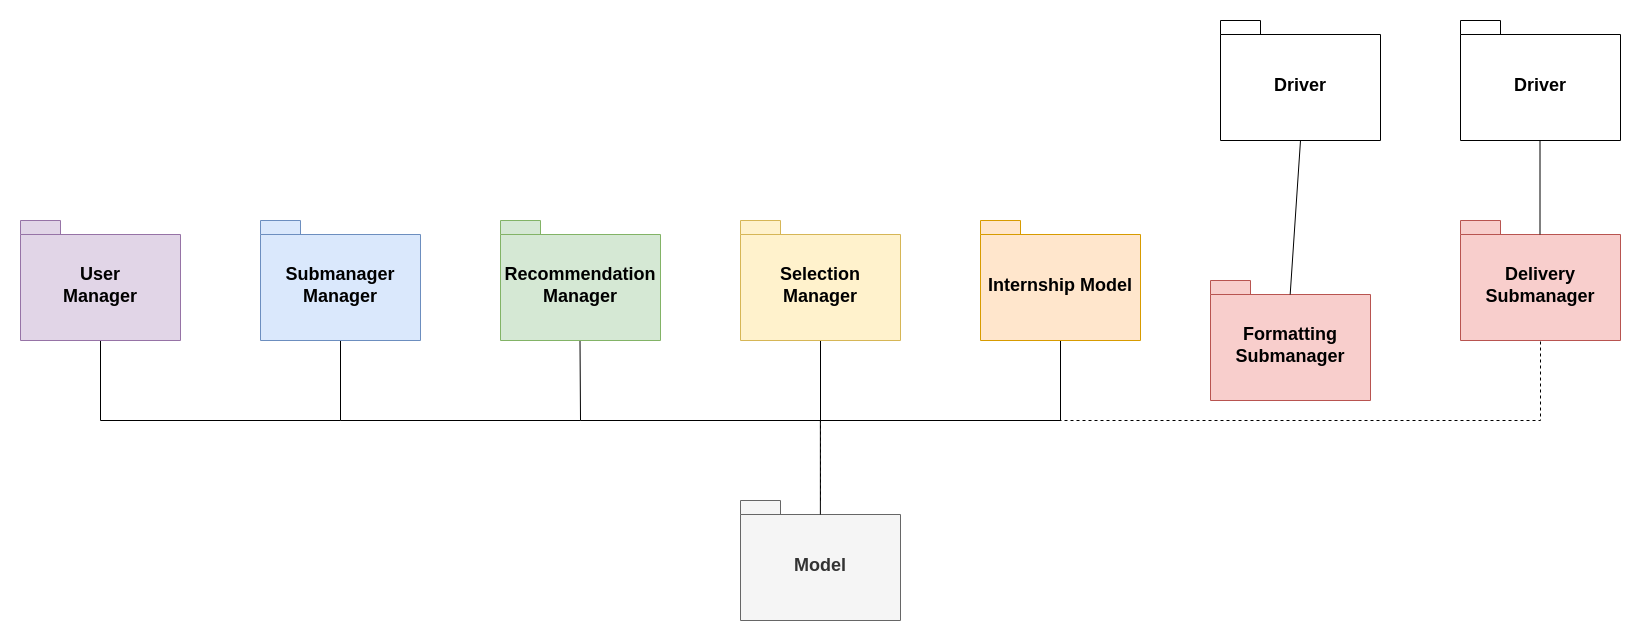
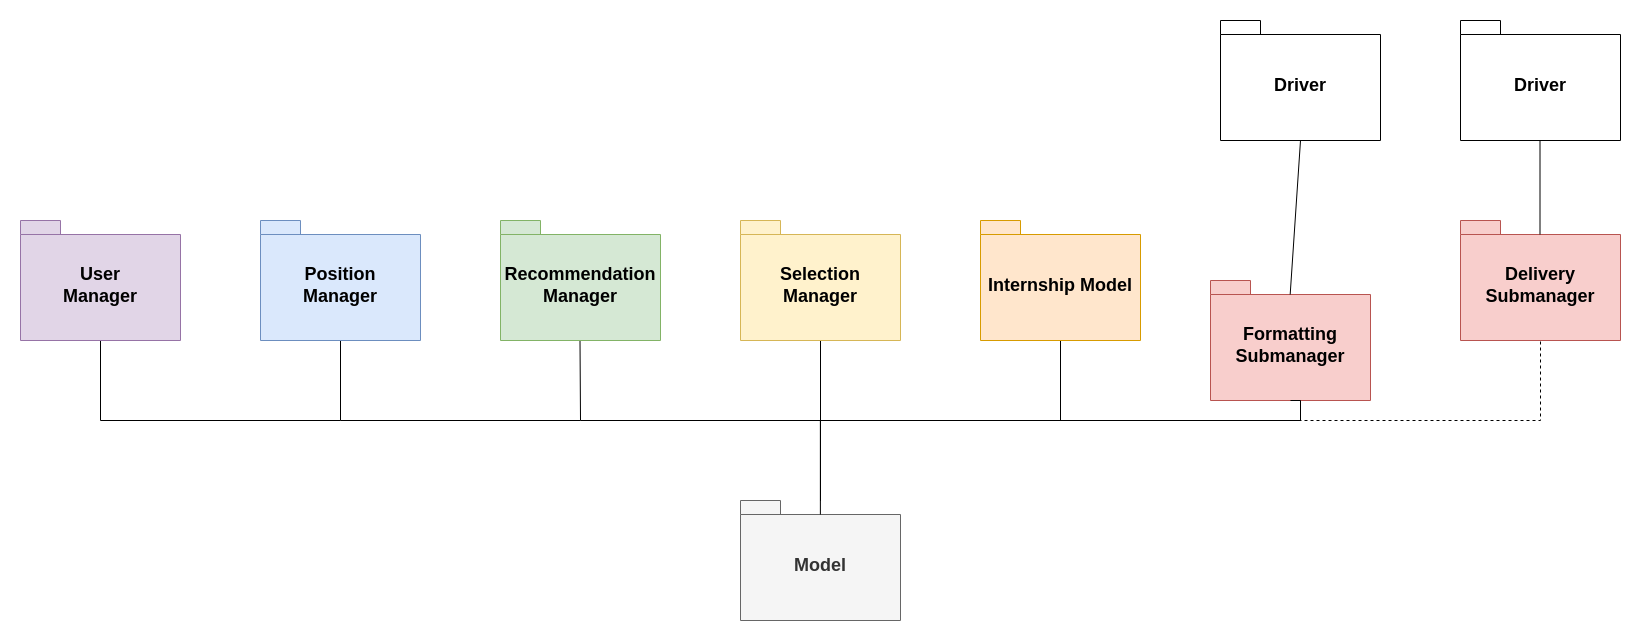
node "Submanager Manager": label "Submanager Manager" -> "Position Manager"
edge "Formatting Submanager" -- "Model": added
